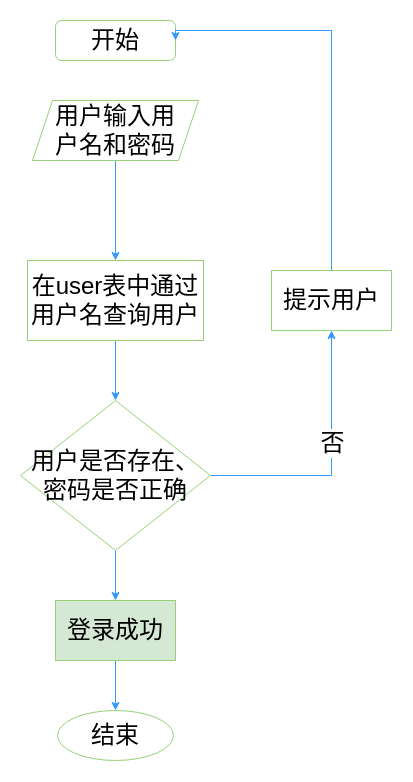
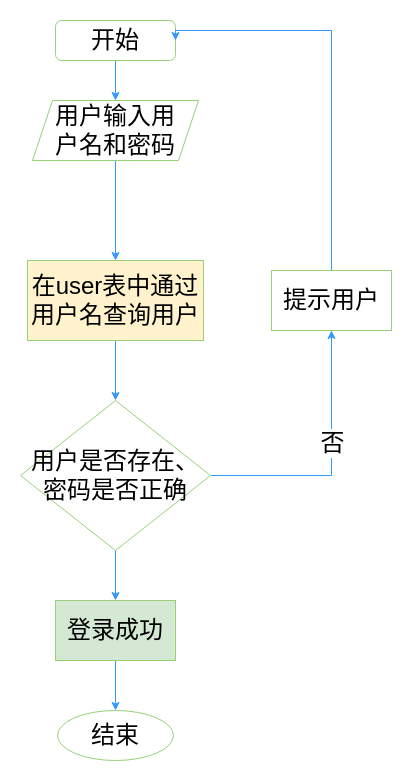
edge "开始" -> "用户输入用 户名和密码": added
node "在user表中通过用户名查询用户": fillcolor #ffffff -> #fff2cc
